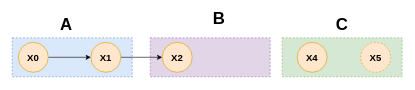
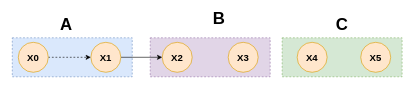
edge "X0" -> "X1": style solid -> dashed
node "X3": added
node "X5": style dashed -> solid
